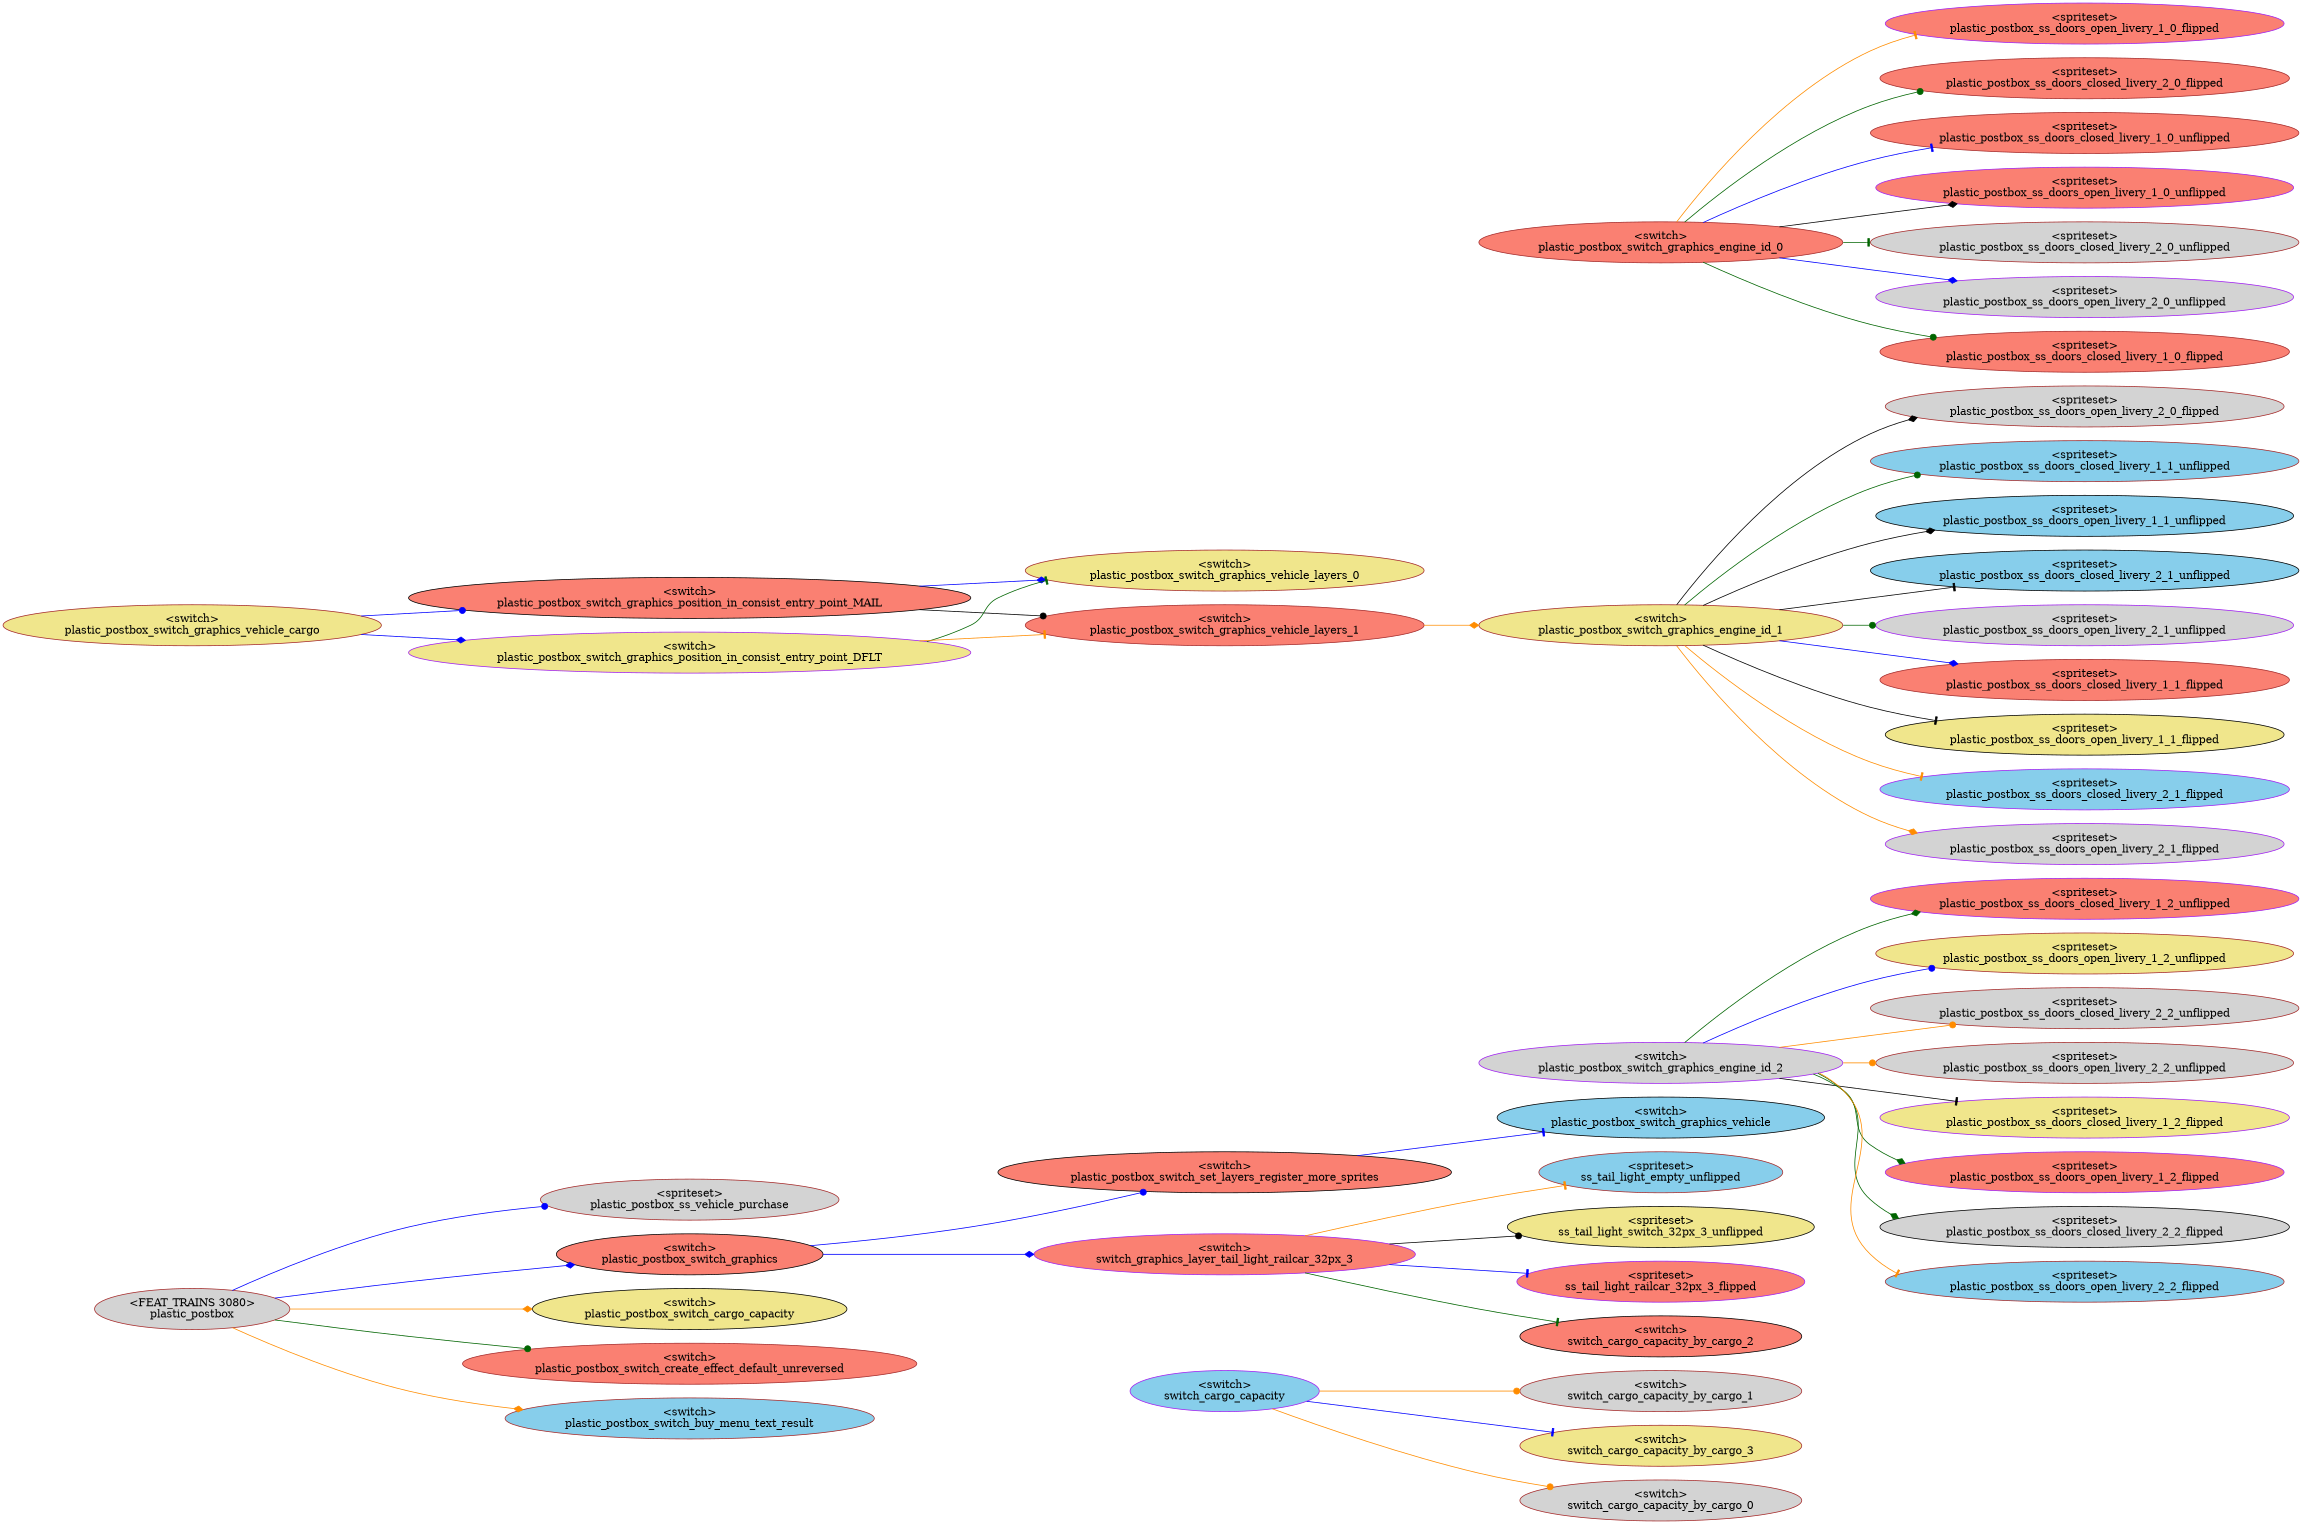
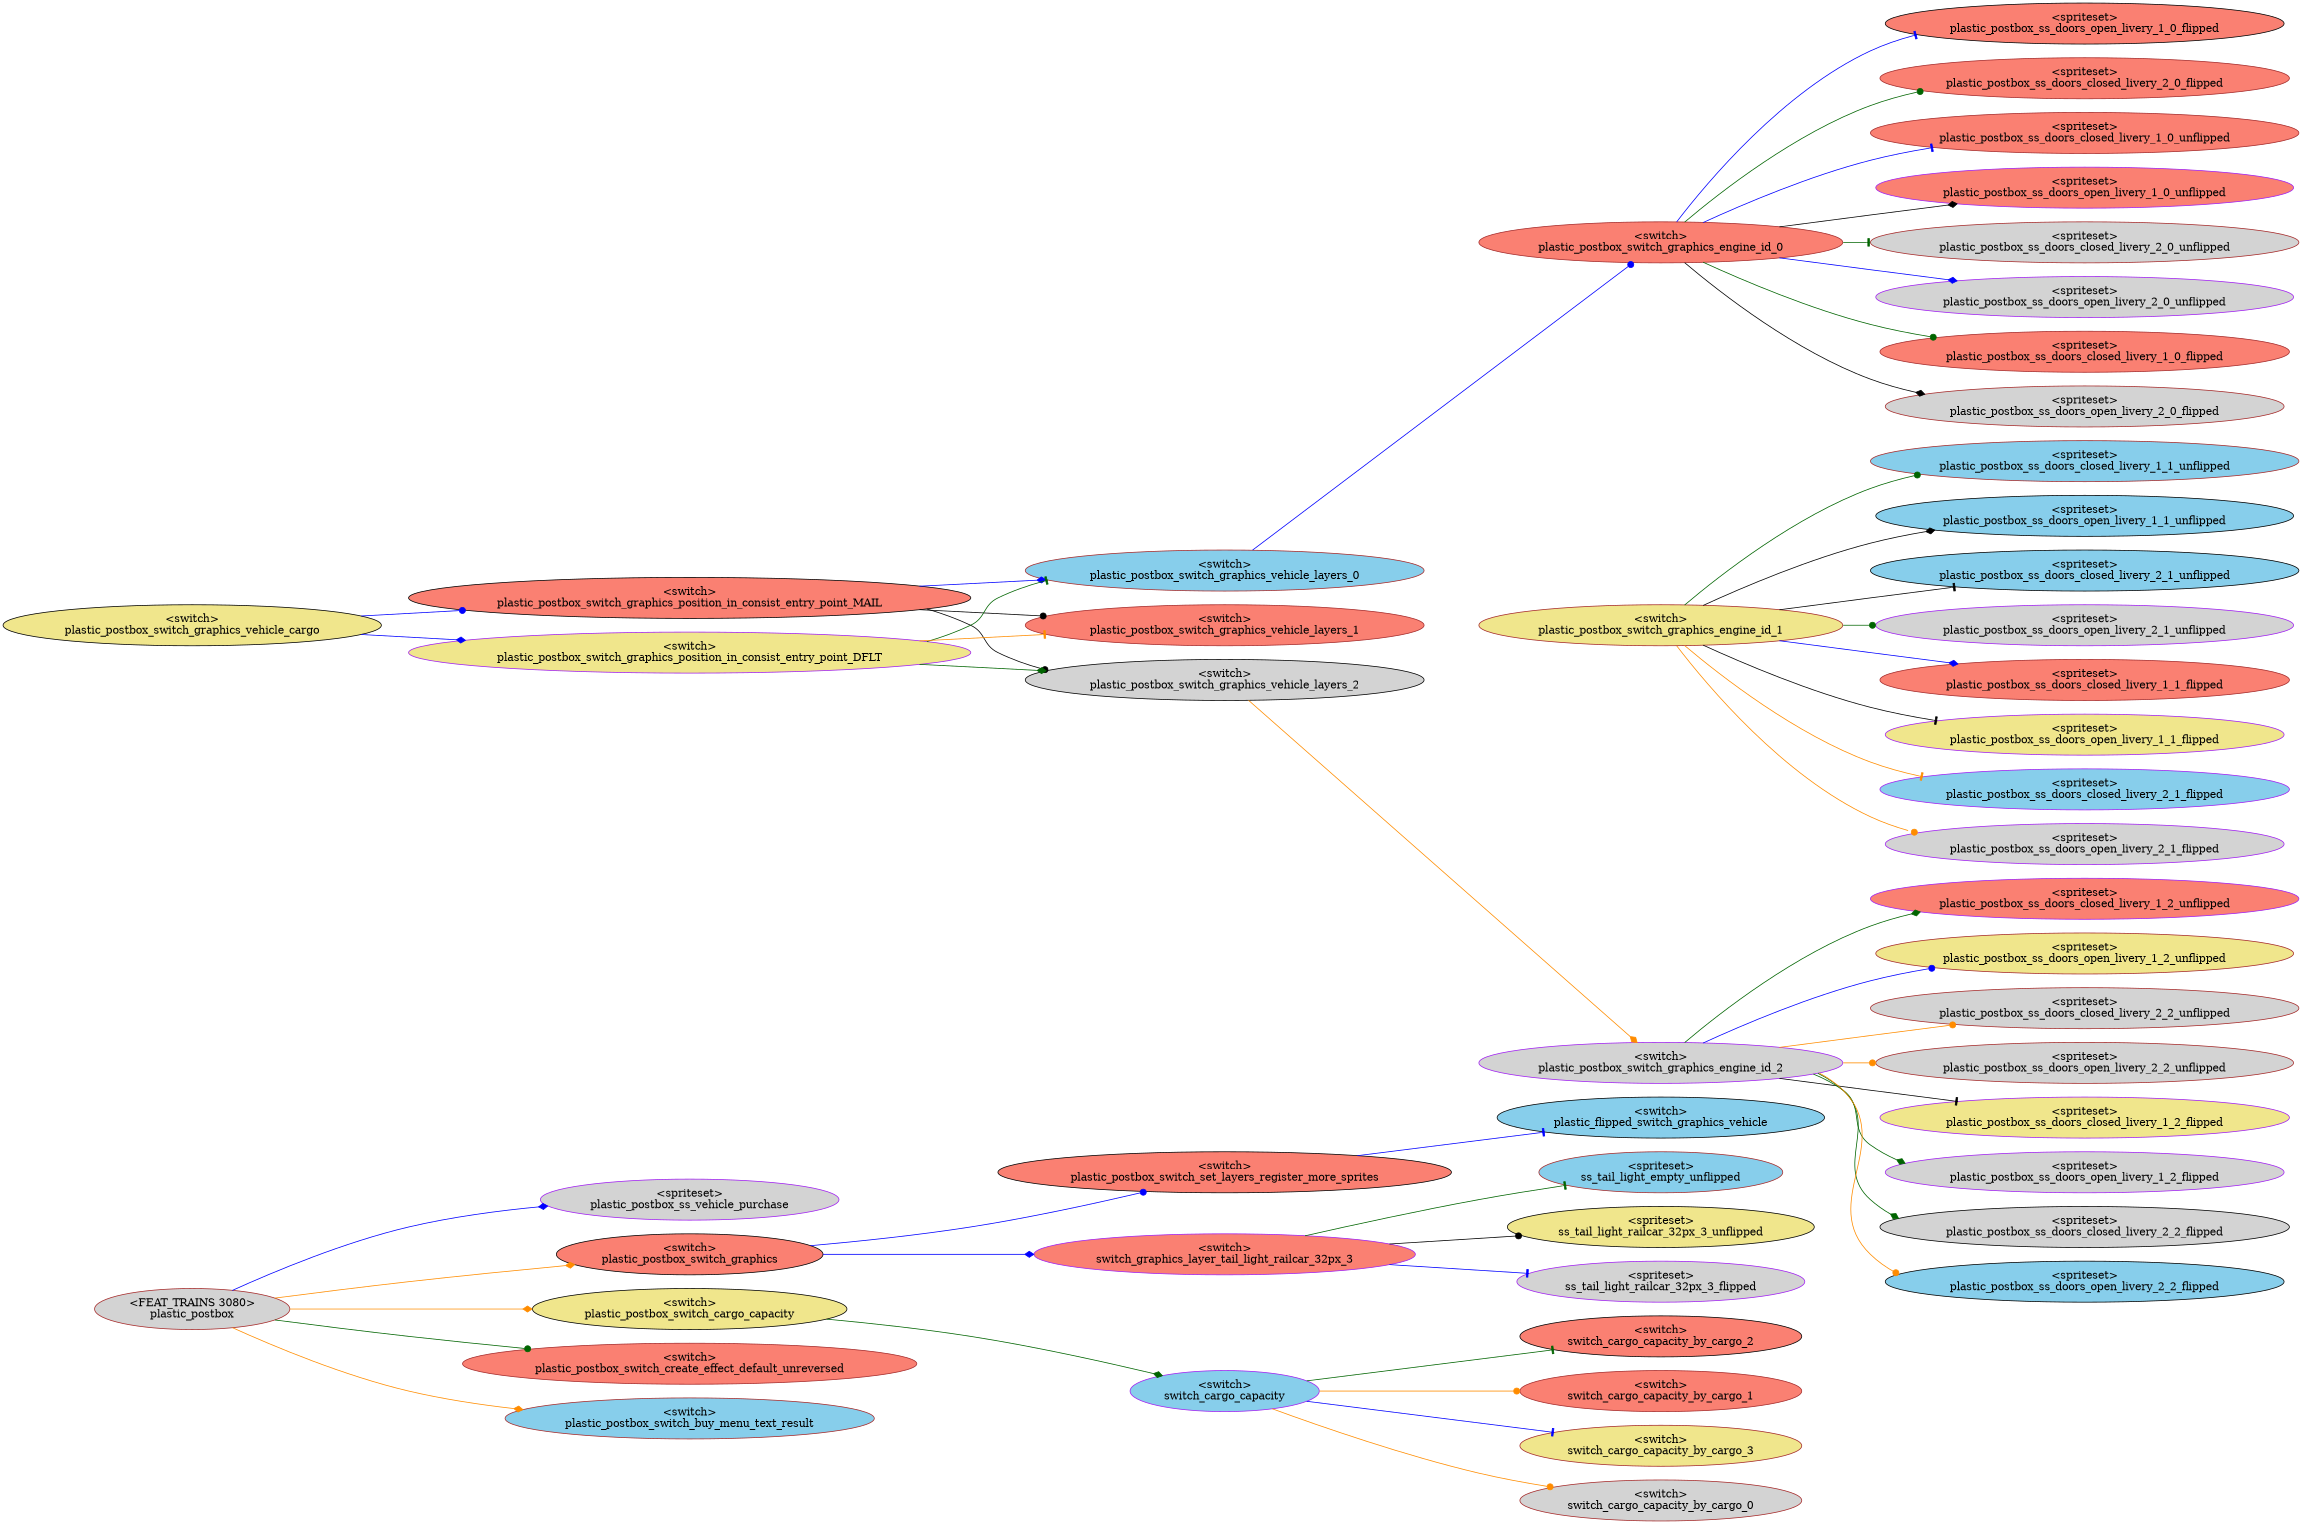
node "<spriteset> plastic_postbox_ss_doors_open_livery_1_0_flipped": color purple -> black
edge "<switch> plastic_postbox_switch_graphics_engine_id_0" -> "<spriteset> plastic_postbox_ss_doors_open_livery_1_0_flipped": color darkorange -> blue
edge "<switch> plastic_postbox_switch_graphics_vehicle_layers_0" -> "<switch> plastic_postbox_switch_graphics_engine_id_0": added
edge "<switch> plastic_postbox_switch_graphics_engine_id_1" -> "<spriteset> plastic_postbox_ss_doors_open_livery_2_0_flipped": now "<switch> plastic_postbox_switch_graphics_engine_id_0" -> "<spriteset> plastic_postbox_ss_doors_open_livery_2_0_flipped"
node "<switch> plastic_postbox_switch_graphics_vehicle_layers_0": fillcolor khaki -> skyblue
node "<switch> plastic_postbox_switch_graphics_vehicle_cargo": color brown -> black
edge "<switch> plastic_postbox_switch_graphics_vehicle_layers_1" -> "<switch> plastic_postbox_switch_graphics_engine_id_1": removed
node "<switch> plastic_postbox_switch_graphics_vehicle_layers_2": added
node "<spriteset> plastic_postbox_ss_doors_open_livery_1_1_flipped": color black -> purple
edge "<switch> plastic_postbox_switch_graphics_engine_id_1" -> "<spriteset> plastic_postbox_ss_doors_open_livery_2_1_flipped": arrowhead diamond -> dot
node "<switch> plastic_postbox_switch_graphics_vehicle": label "<switch> plastic_postbox_switch_graphics_vehicle" -> "<switch> plastic_flipped_switch_graphics_vehicle"
node "<spriteset> plastic_postbox_ss_doors_open_livery_1_2_flipped": fillcolor salmon -> lightgrey
edge "<switch> plastic_postbox_switch_graphics_engine_id_2" -> "<spriteset> plastic_postbox_ss_doors_open_livery_2_2_flipped": arrowhead tee -> dot
node "<spriteset> plastic_postbox_ss_vehicle_purchase": color brown -> purple
edge "<switch> switch_graphics_layer_tail_light_railcar_32px_3" -> "<spriteset> ss_tail_light_empty_unflipped": color darkorange -> darkgreen
node "<spriteset> ss_tail_light_switch_32px_3_unflipped": label "<spriteset> ss_tail_light_switch_32px_3_unflipped" -> "<spriteset> ss_tail_light_railcar_32px_3_unflipped"
edge "<FEAT_TRAINS 3080> plastic_postbox" -> "<spriteset> plastic_postbox_ss_vehicle_purchase": arrowhead dot -> diamond
edge "<FEAT_TRAINS 3080> plastic_postbox" -> "<switch> plastic_postbox_switch_graphics": color blue -> darkorange
node "<spriteset> ss_tail_light_railcar_32px_3_flipped": fillcolor salmon -> lightgrey
node "<spriteset> plastic_postbox_ss_doors_open_livery_2_2_flipped": color brown -> black
edge "<switch> switch_graphics_layer_tail_light_railcar_32px_3" -> "<switch> switch_cargo_capacity_by_cargo_2": now "<switch> switch_cargo_capacity" -> "<switch> switch_cargo_capacity_by_cargo_2"
edge "<switch> plastic_postbox_switch_cargo_capacity" -> "<switch> switch_cargo_capacity": added
node "<switch> switch_cargo_capacity_by_cargo_1": fillcolor lightgrey -> salmon
